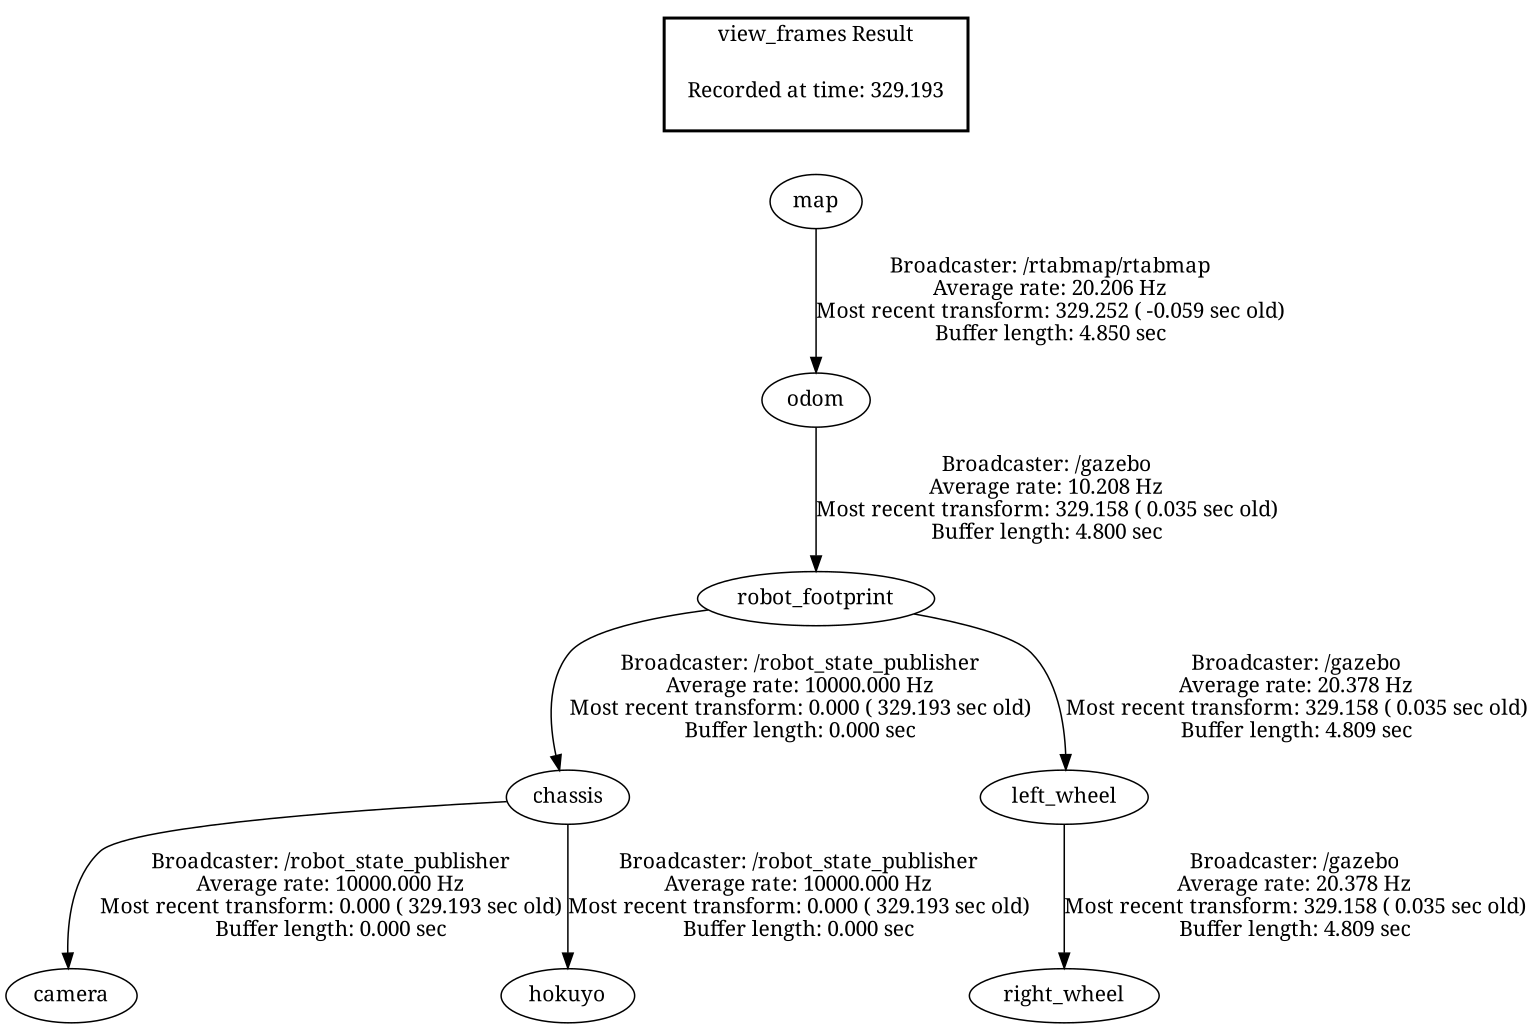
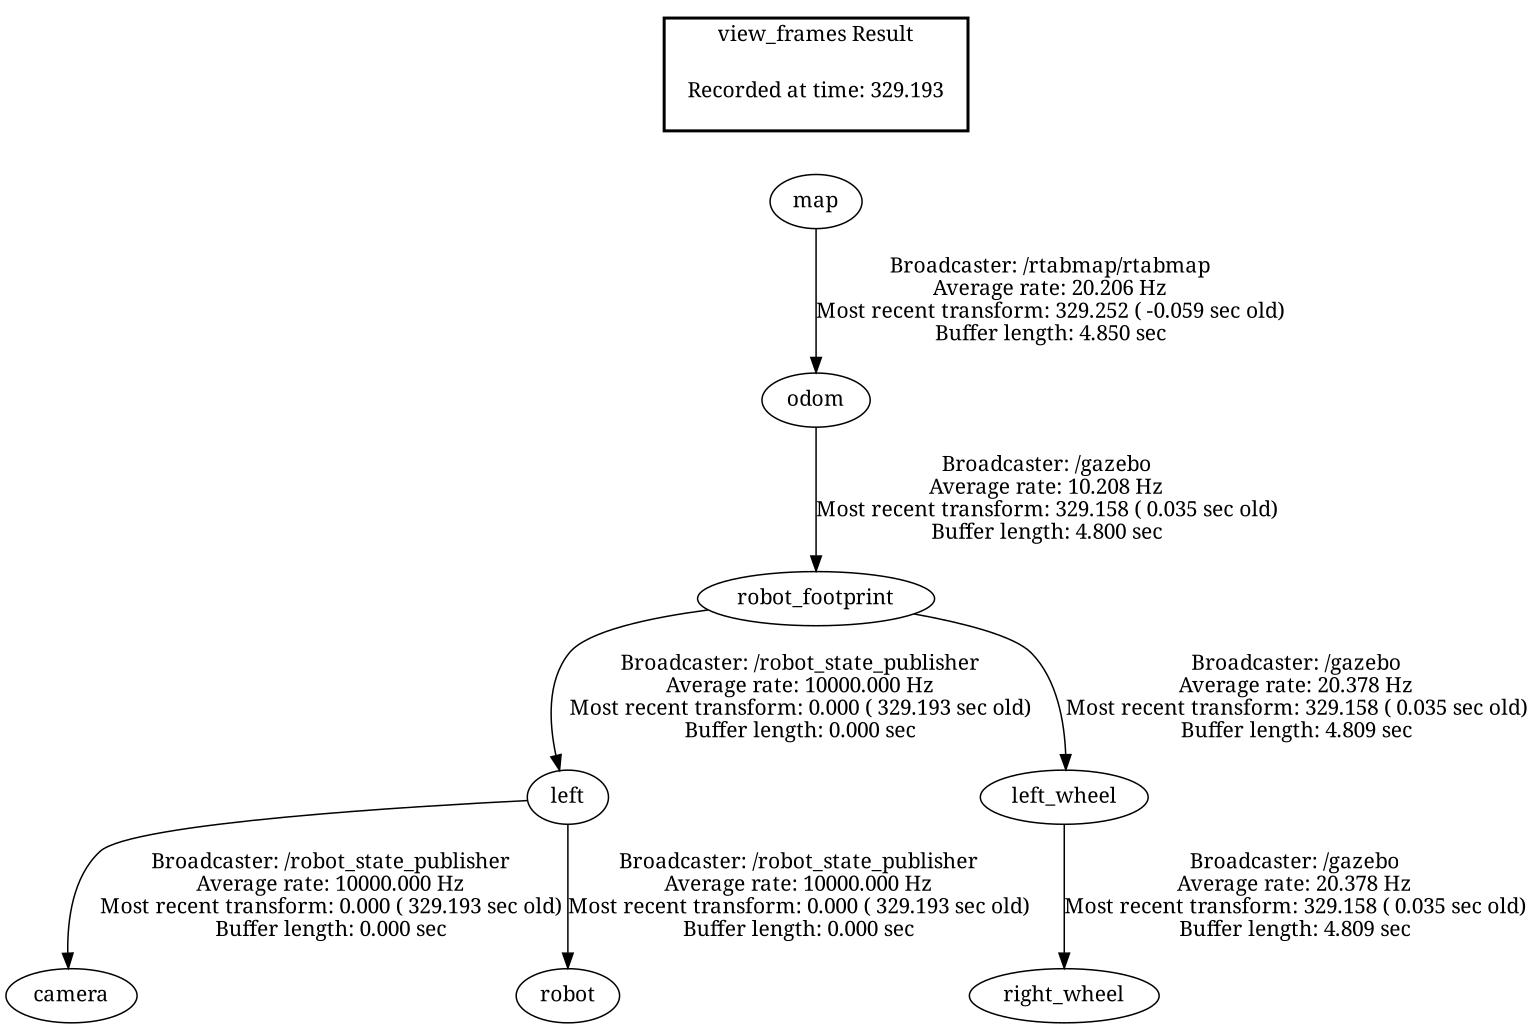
node "chassis": label "chassis" -> "left"
node "hokuyo": label "hokuyo" -> "robot"
